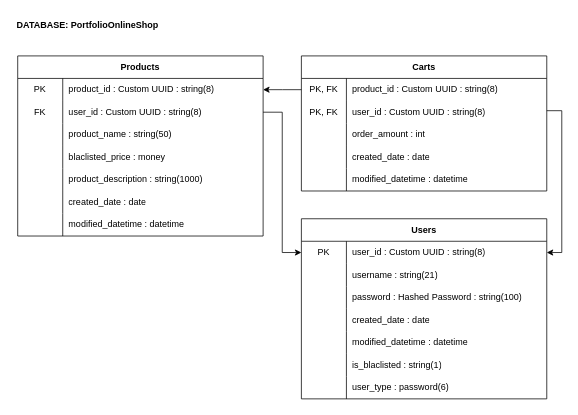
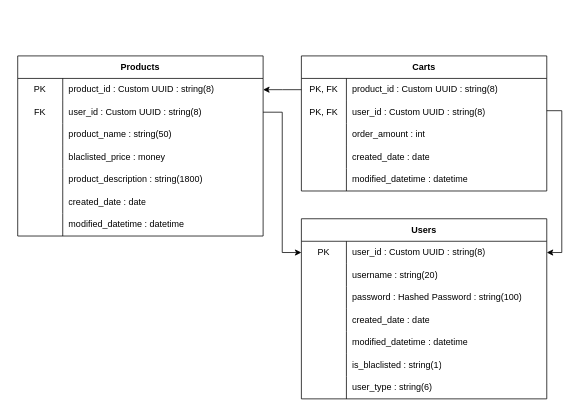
node "DATABASE: PortfolioOnlineShop": removed
node "product_description : string(1000)": label "product_description : string(1000)" -> "product_description : string(1800)"
node "username : string(21)": label "username : string(21)" -> "username : string(20)"
node "user_type : password(6)": label "user_type : password(6)" -> "user_type : string(6)"
